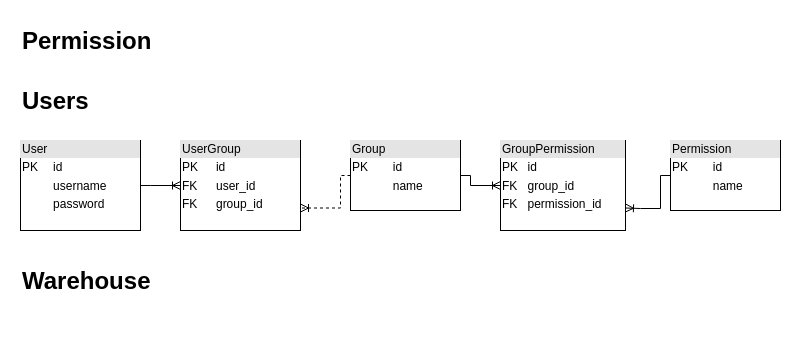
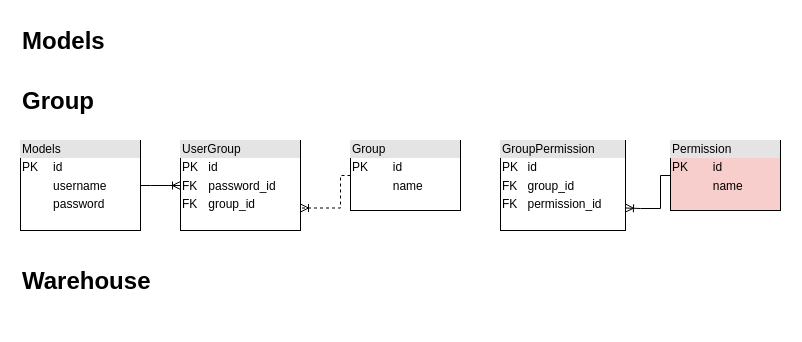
node "Permission": label "Permission" -> "Models"
node "Users": label "Users" -> "Group"
node "User PK id username password": label "User PK id username password" -> "Models PK id username password"
node "UserGroup PK id FK user_id FK group_id": label "UserGroup PK id FK user_id FK group_id" -> "UserGroup PK id FK password_id FK group_id"
node "Permission PK id name": fillcolor #ffffff -> #f8cecc
edge "Group PK id name" -> "GroupPermission PK id FK group_id FK permission_id": removed
